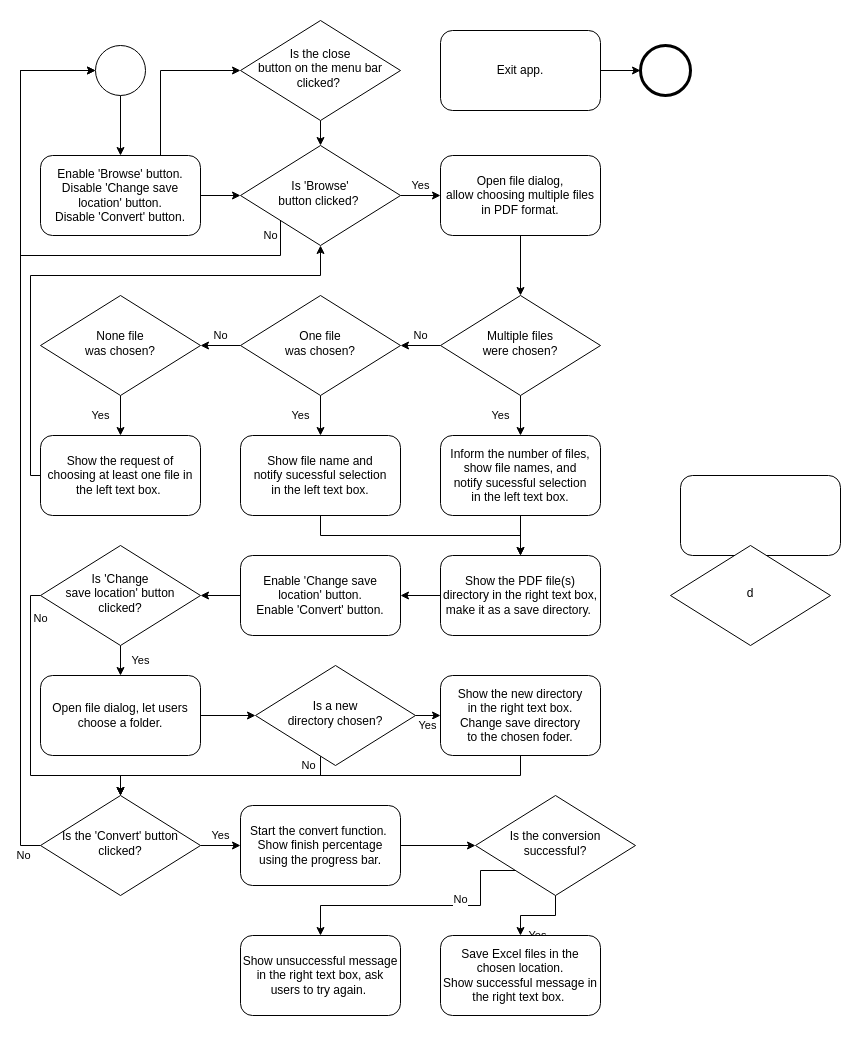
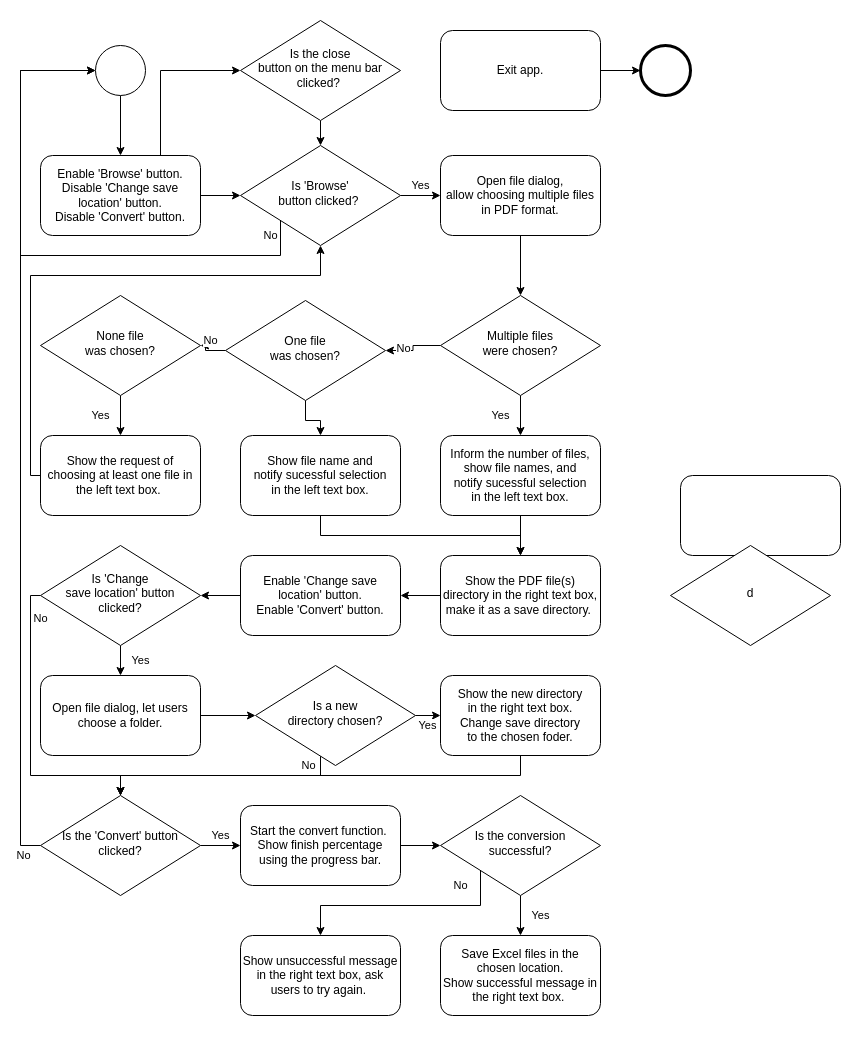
node "One file was chosen?": moved (321, 346) -> (306, 351)
node "Is the conversion successful?": moved (556, 846) -> (521, 846)
